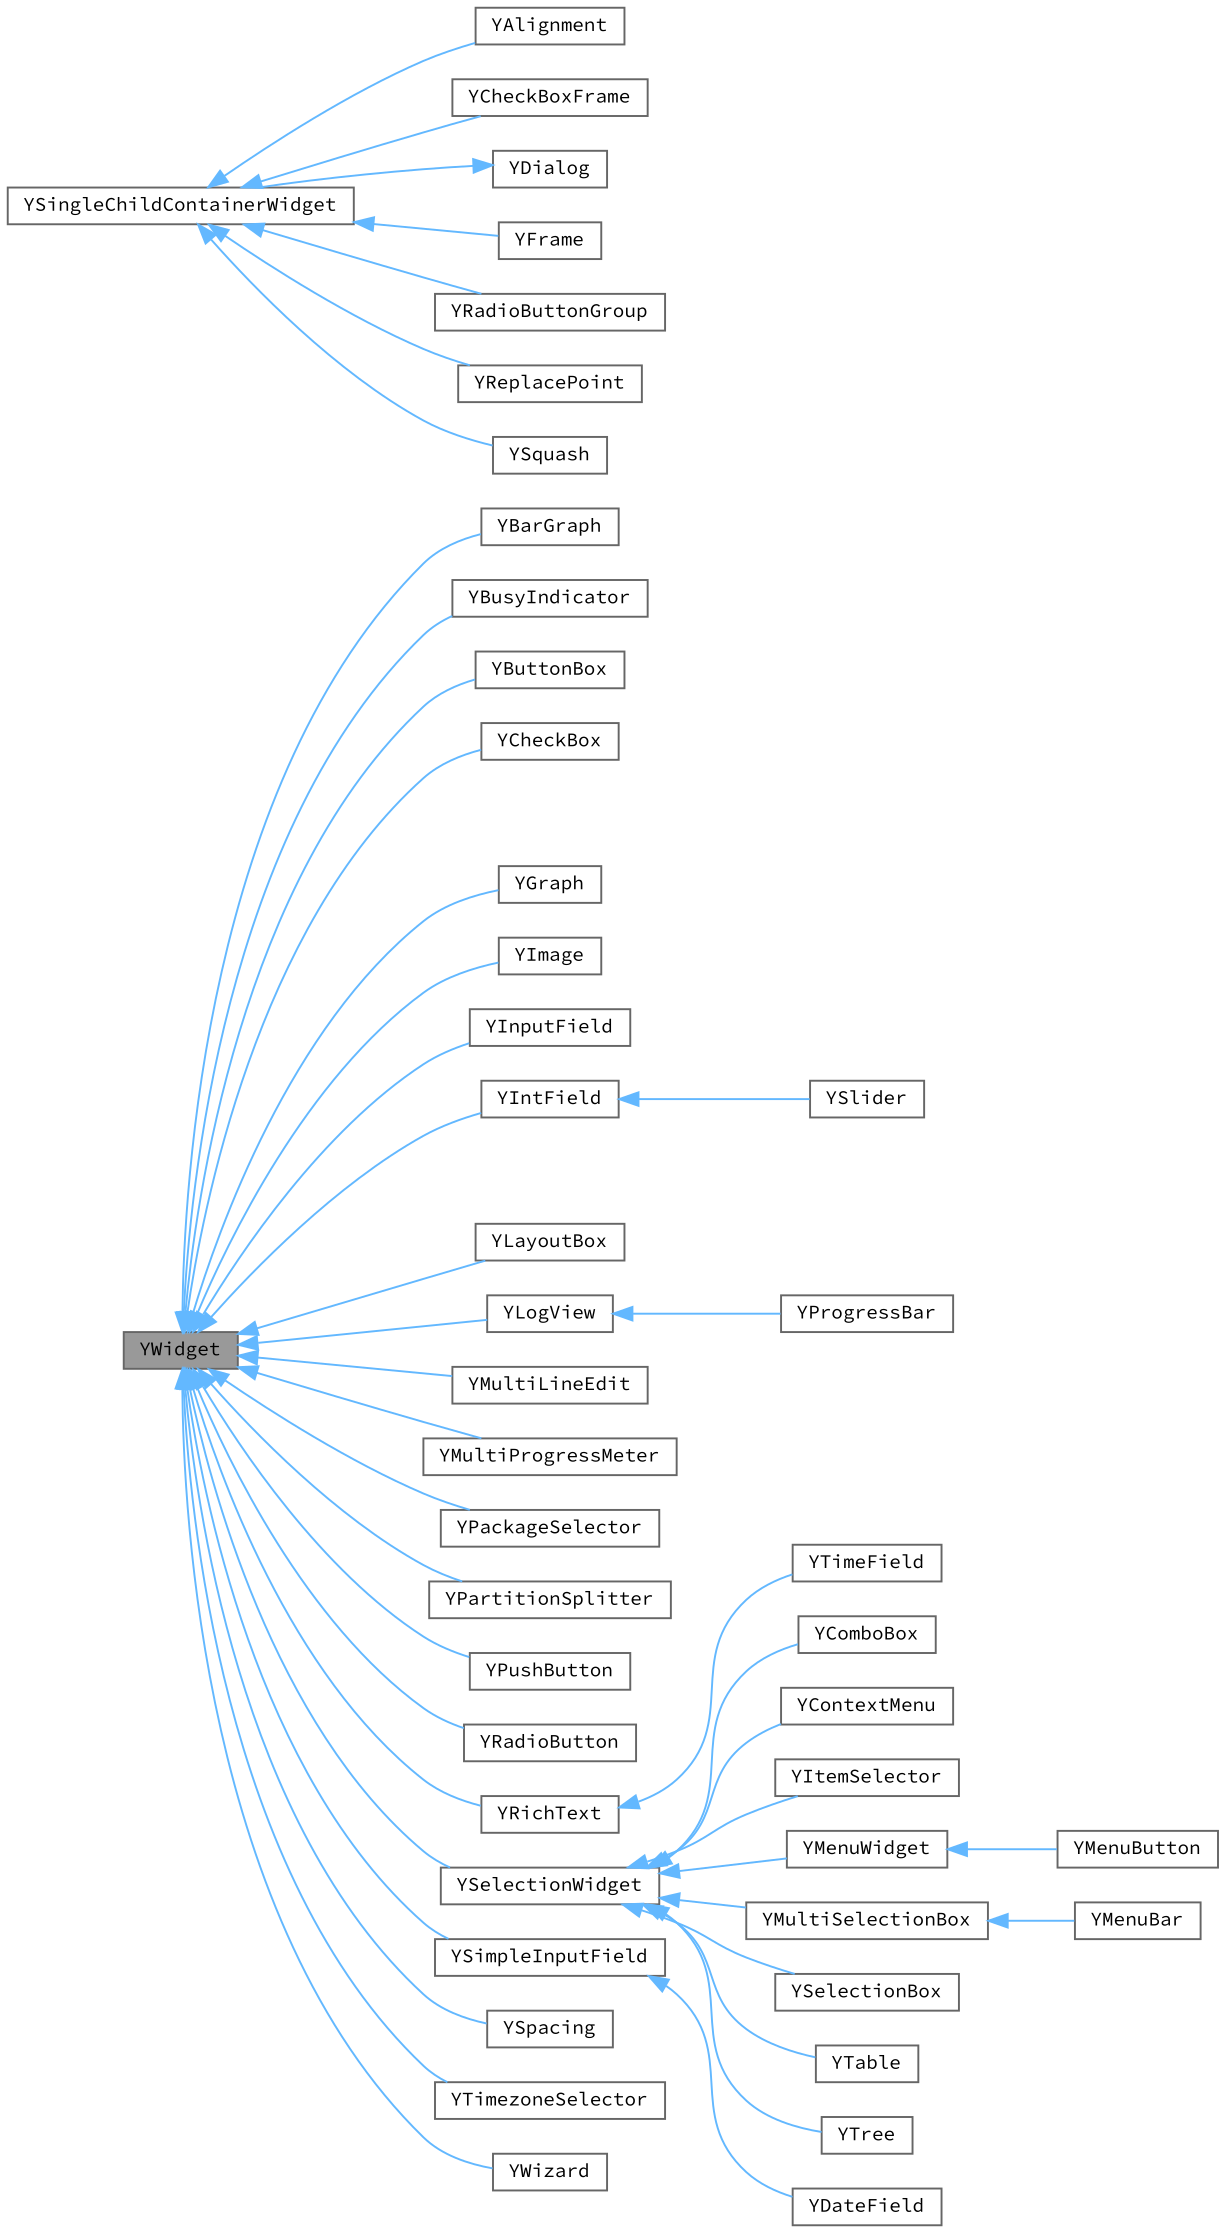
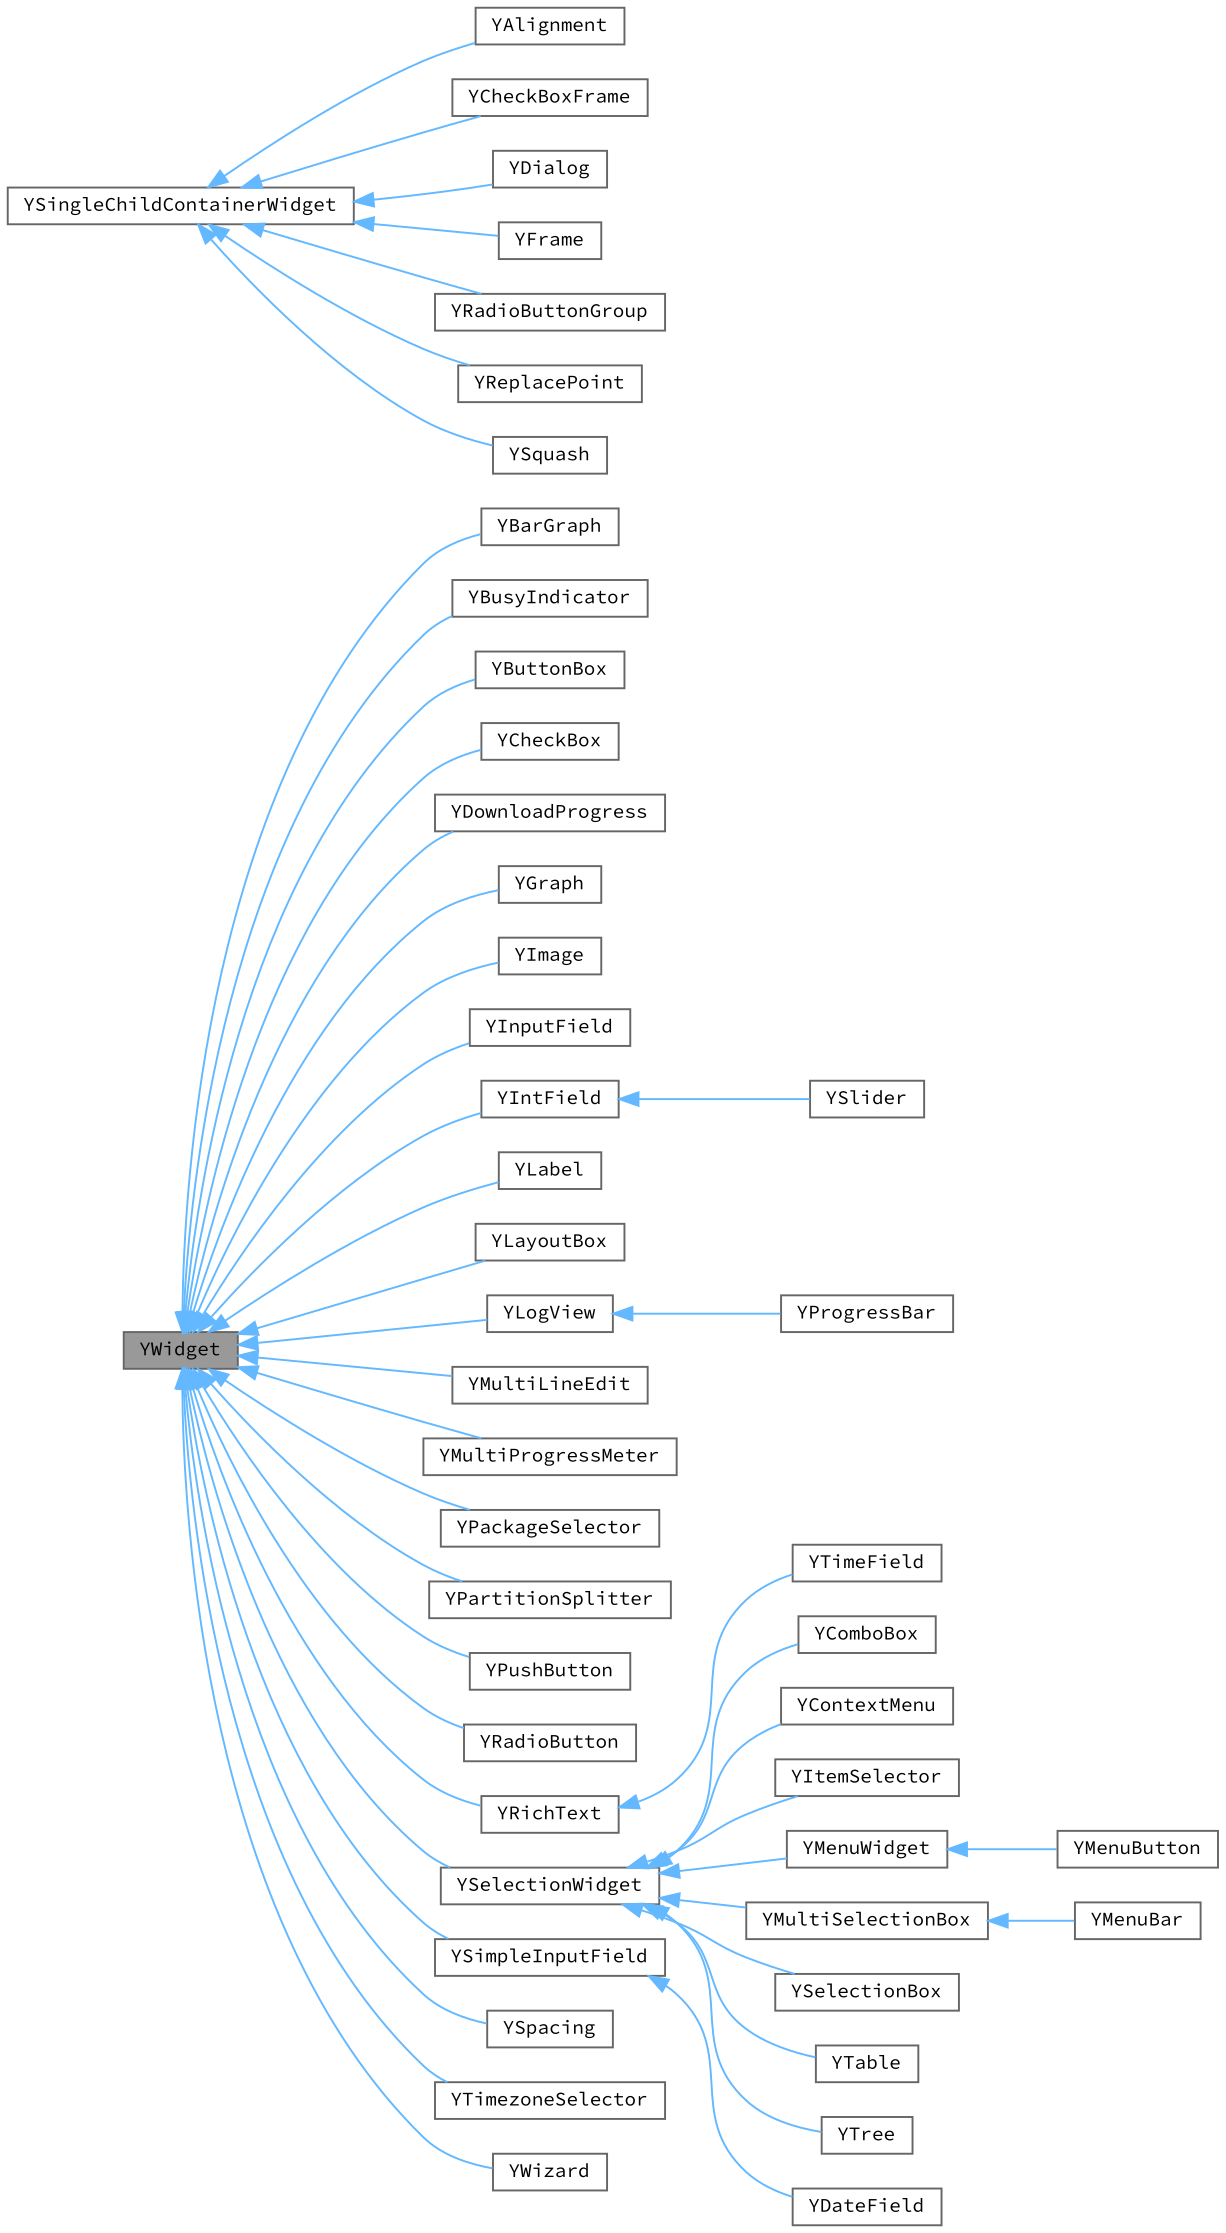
edge "YSingleChildContainerWidget" -> "YDialog": reversed
node "YDownloadProgress": added
node "YLabel": added
